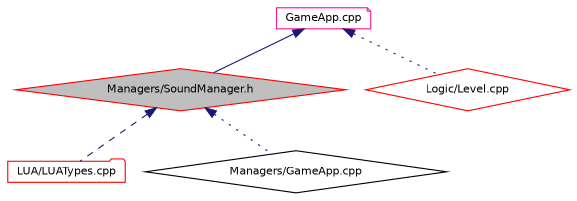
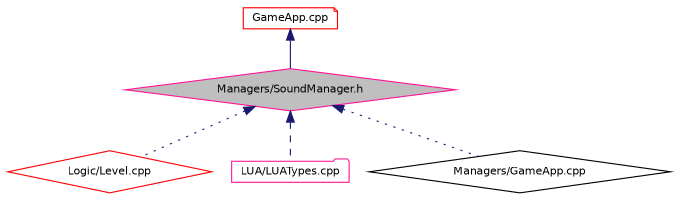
node "GameApp.cpp": color deeppink -> red
edge "Logic/Level.cpp" -> "GameApp.cpp": now "Logic/Level.cpp" -> "Managers/SoundManager.h"
node "Managers/SoundManager.h": color red -> deeppink
node "LUA/LUATypes.cpp": color red -> deeppink
